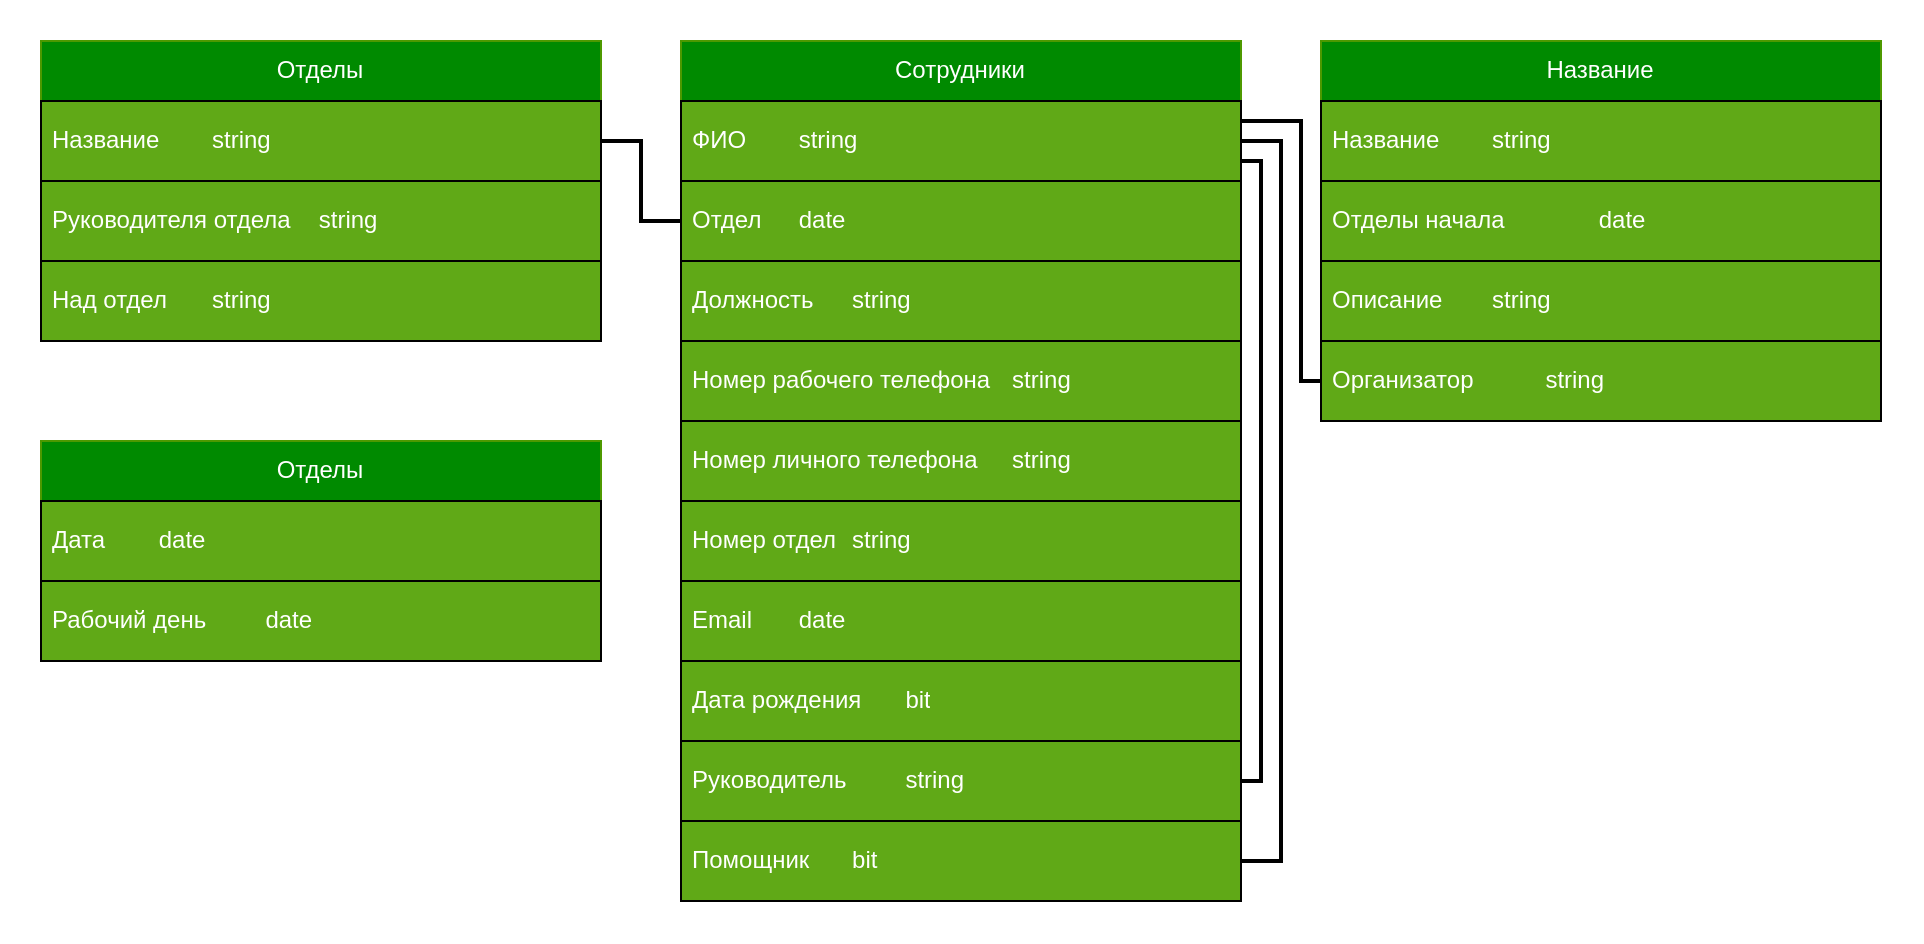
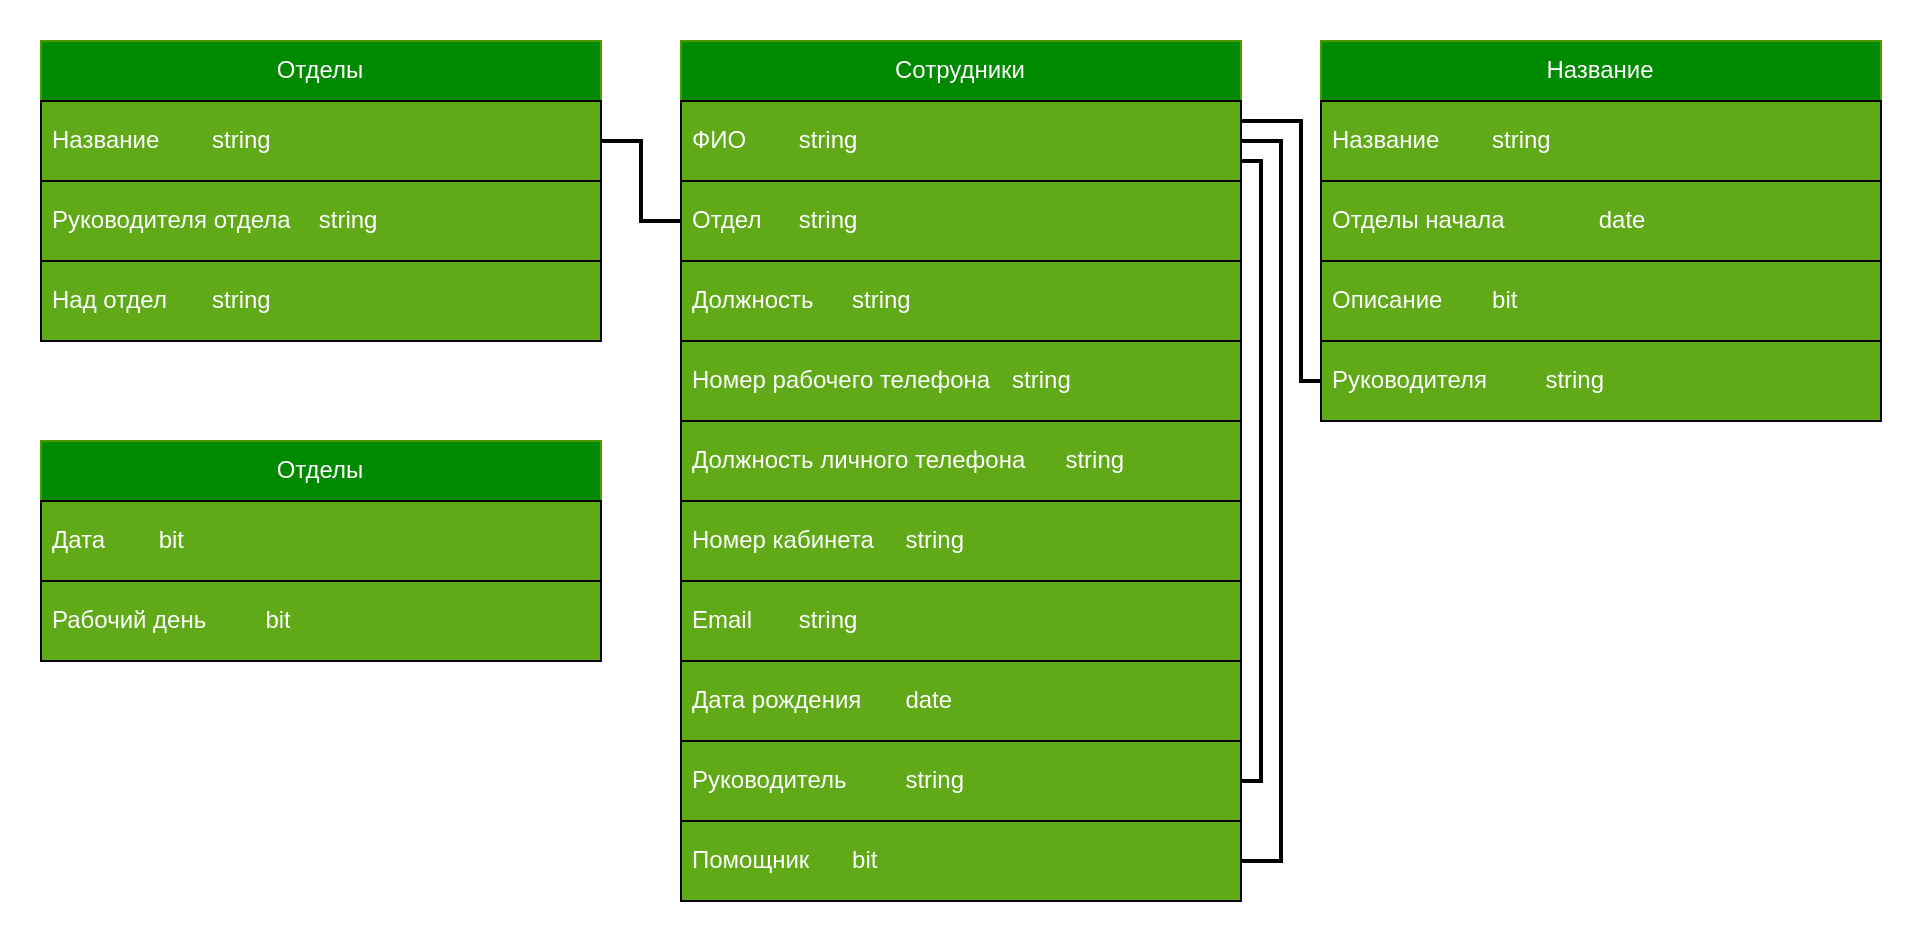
node "Отдел date": label "Отдел date" -> "Отдел string"
node "Описание string": label "Описание string" -> "Описание bit"
node "Организатор string": label "Организатор string" -> "Руководителя string"
node "Номер личного телефона string": label "Номер личного телефона string" -> "Должность личного телефона string"
node "Дата date": label "Дата date" -> "Дата bit"
node "Номер отдел string": label "Номер отдел string" -> "Номер кабинета string"
node "Рабочий день date": label "Рабочий день date" -> "Рабочий день bit"
node "Email date": label "Email date" -> "Email string"
node "Дата рождения bit": label "Дата рождения bit" -> "Дата рождения date"
